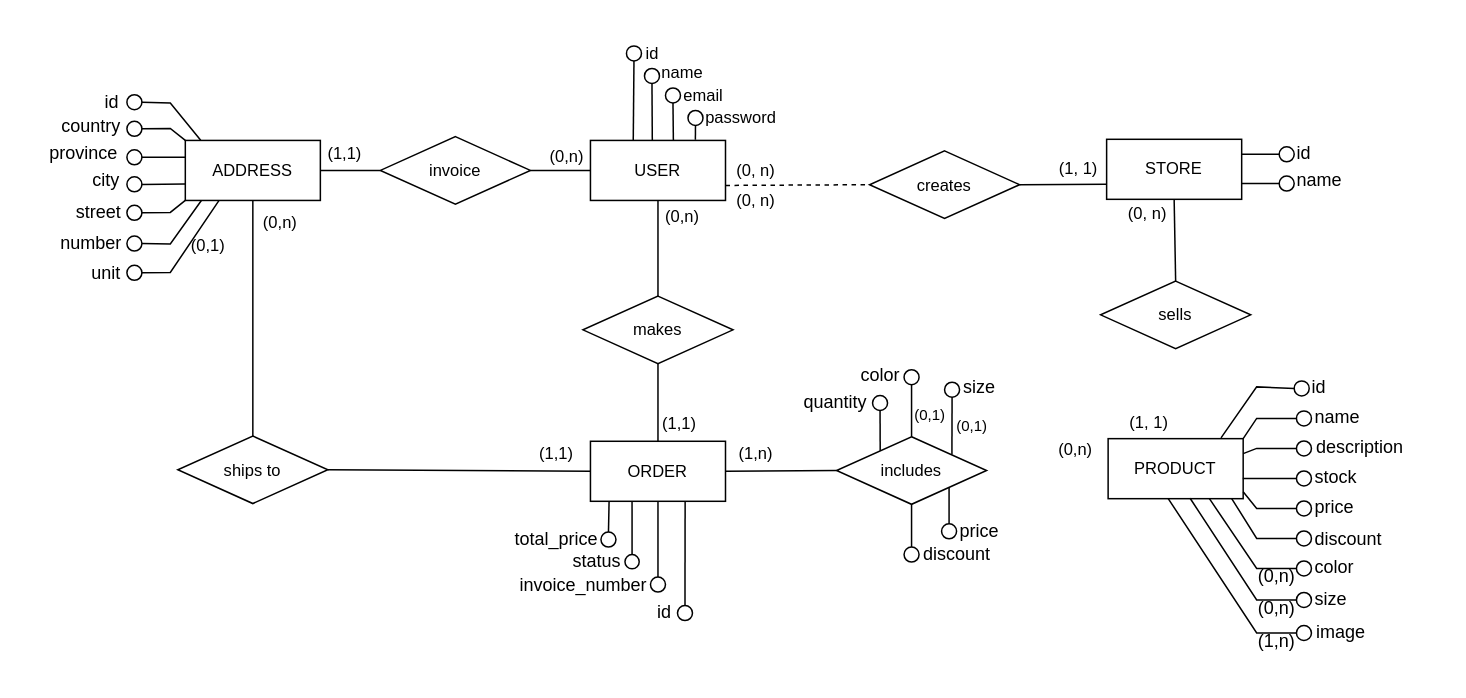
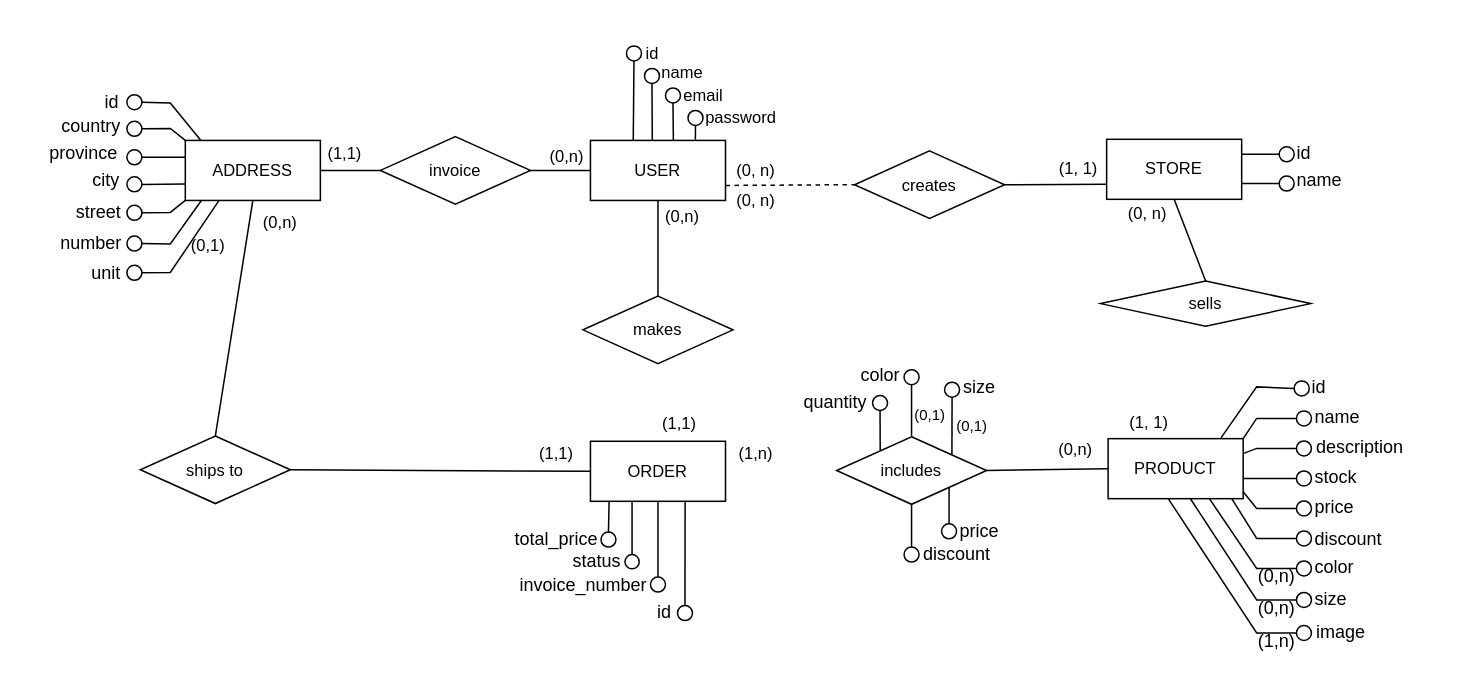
node "creates": moved (944, 185) -> (929, 185)
node "sells": size 150x68 -> 210x45
edge "makes" -- "ORDER": removed
edge "PRODUCT" -- "includes": added
node "ships to": moved (253, 470) -> (215, 470)
edge "includes" -- "ORDER": removed
